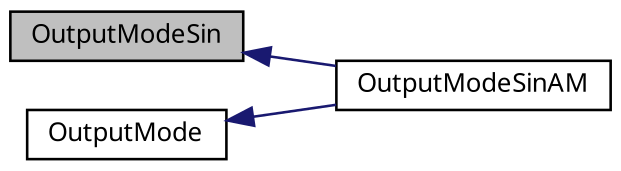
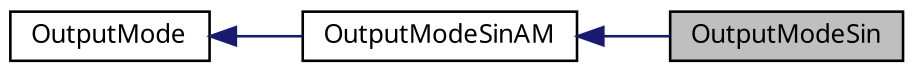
edge "OutputModeSinAM" -> "OutputModeSin": reversed
